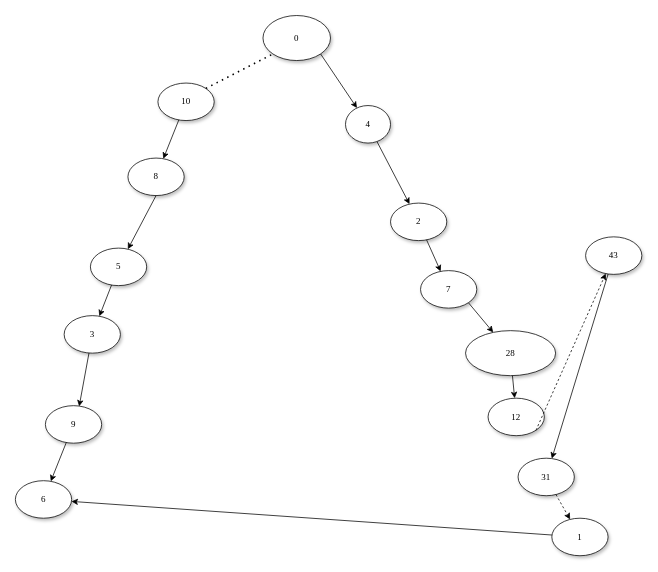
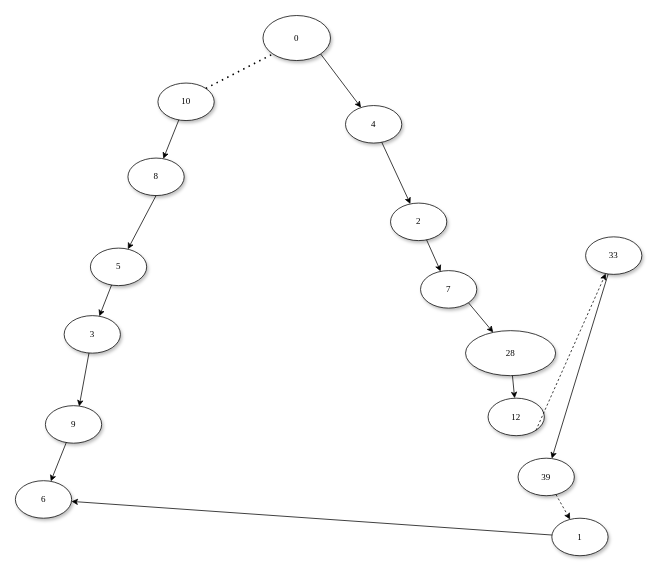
node "4": size 45x38 -> 56x38
node "43": label "43" -> "33"
node "31": label "31" -> "39"
